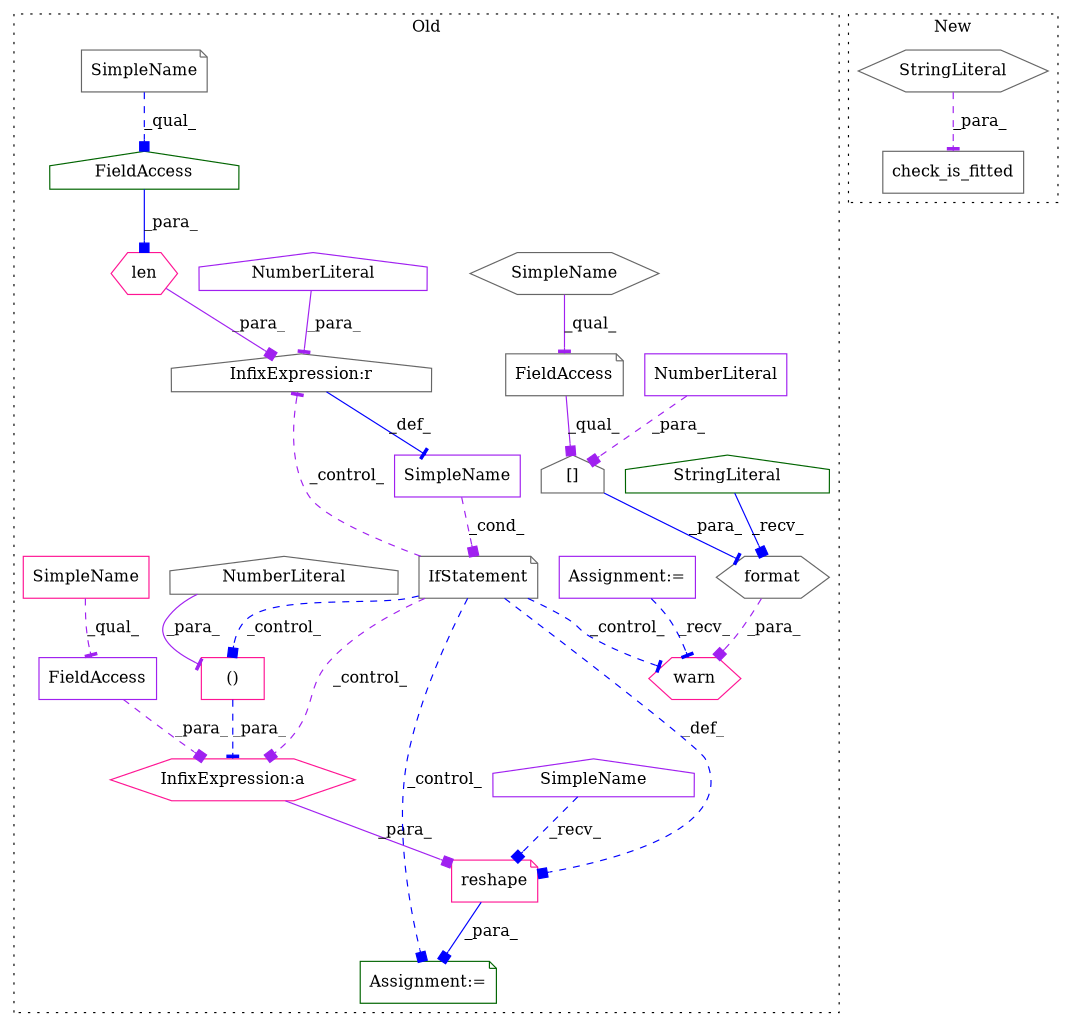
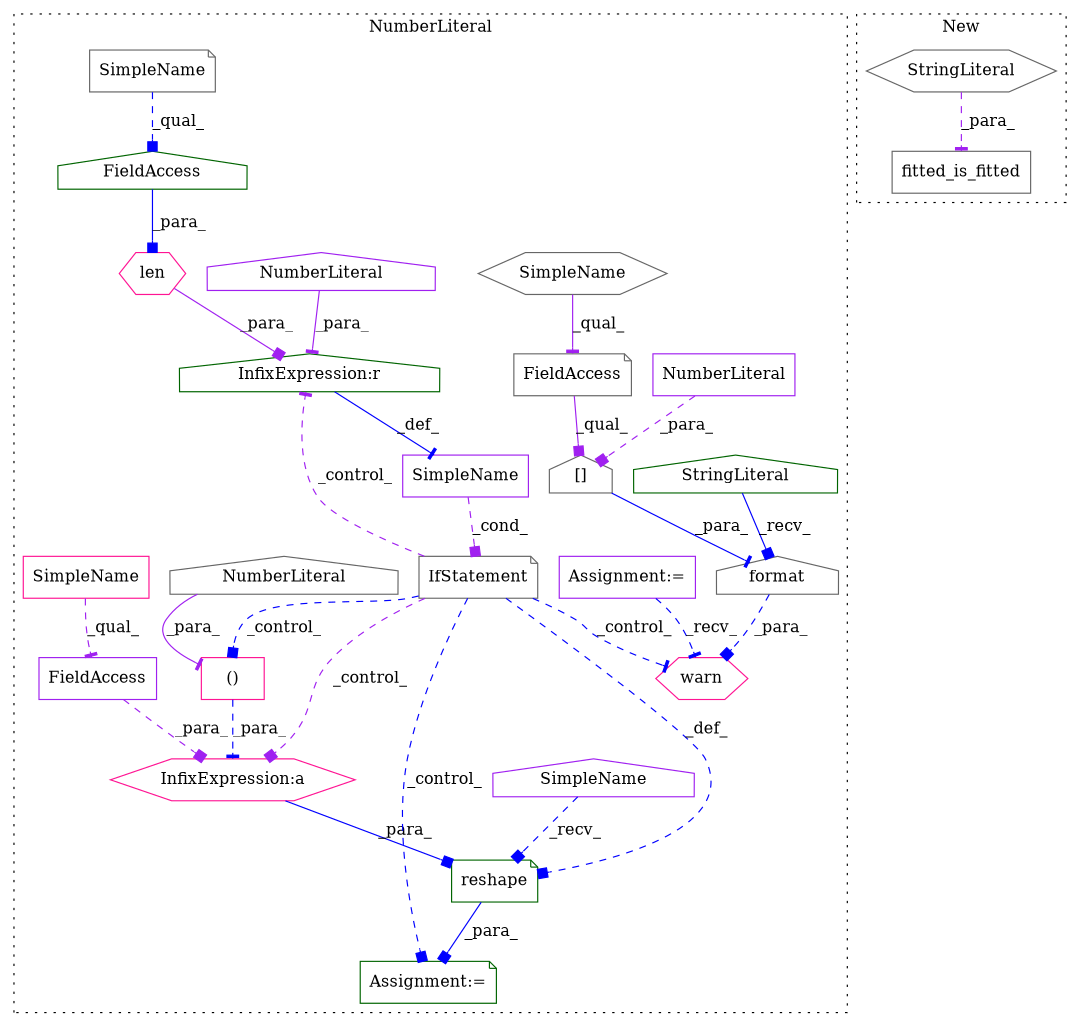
cluster "Old": label "Old" -> "NumberLiteral"
node "check_is_fitted": label "check_is_fitted" -> "fitted_is_fitted"
node "InfixExpression:r": color gray40 -> darkgreen
node "format": shape hexagon -> house
edge "format" -> "warn": color purple -> blue
edge "InfixExpression:a" -> "reshape": color purple -> blue
node "reshape": color deeppink -> darkgreen
